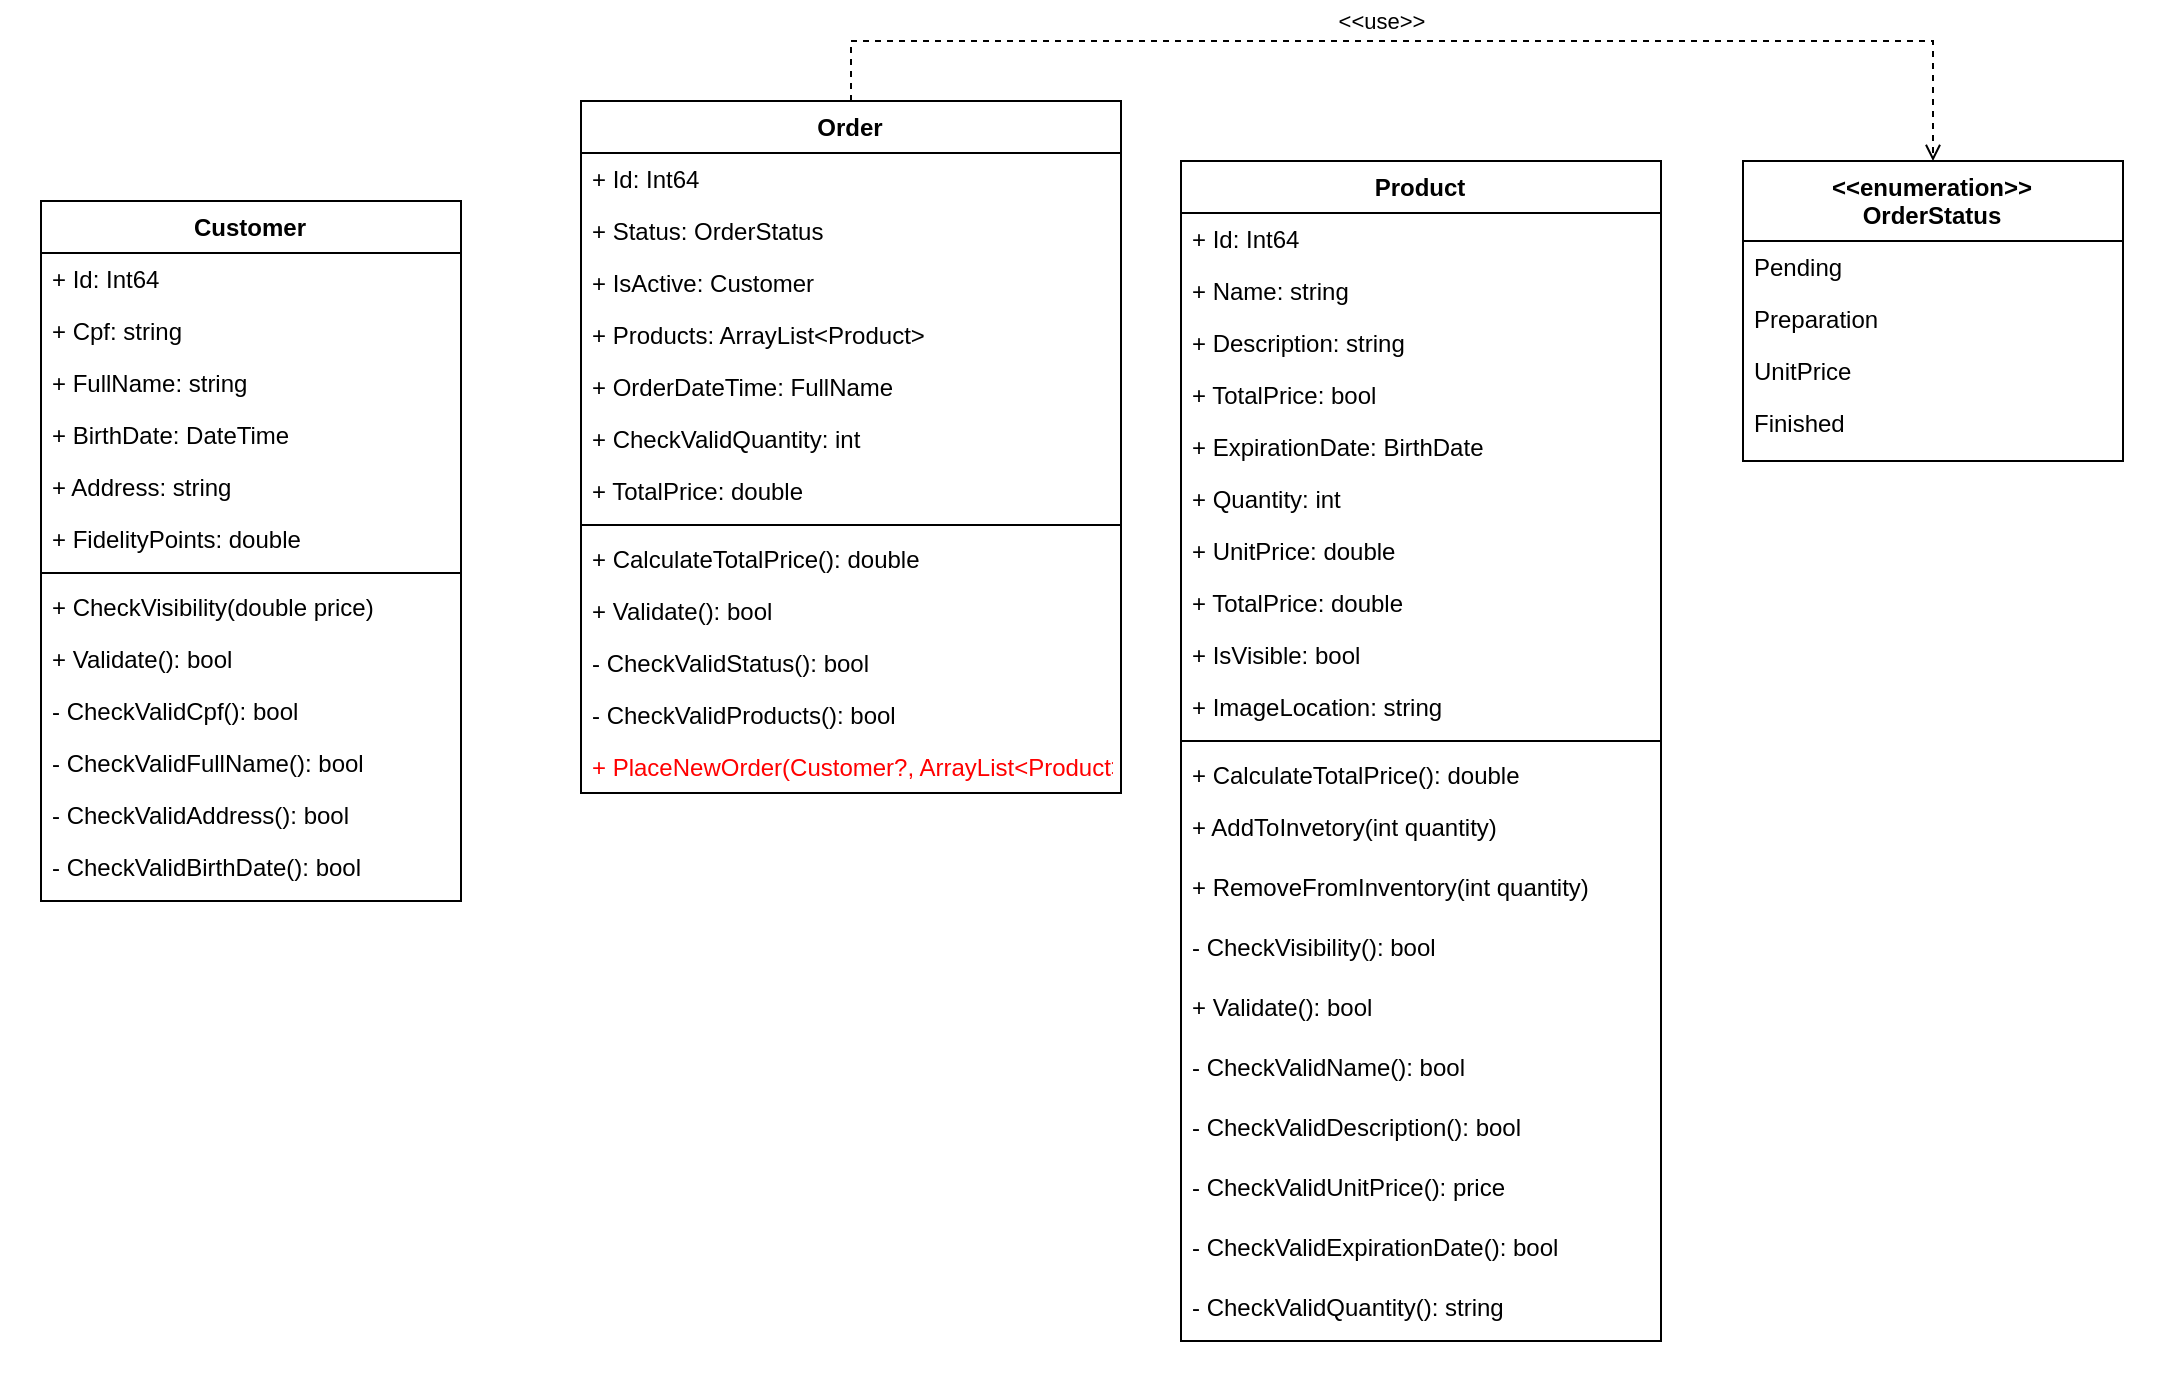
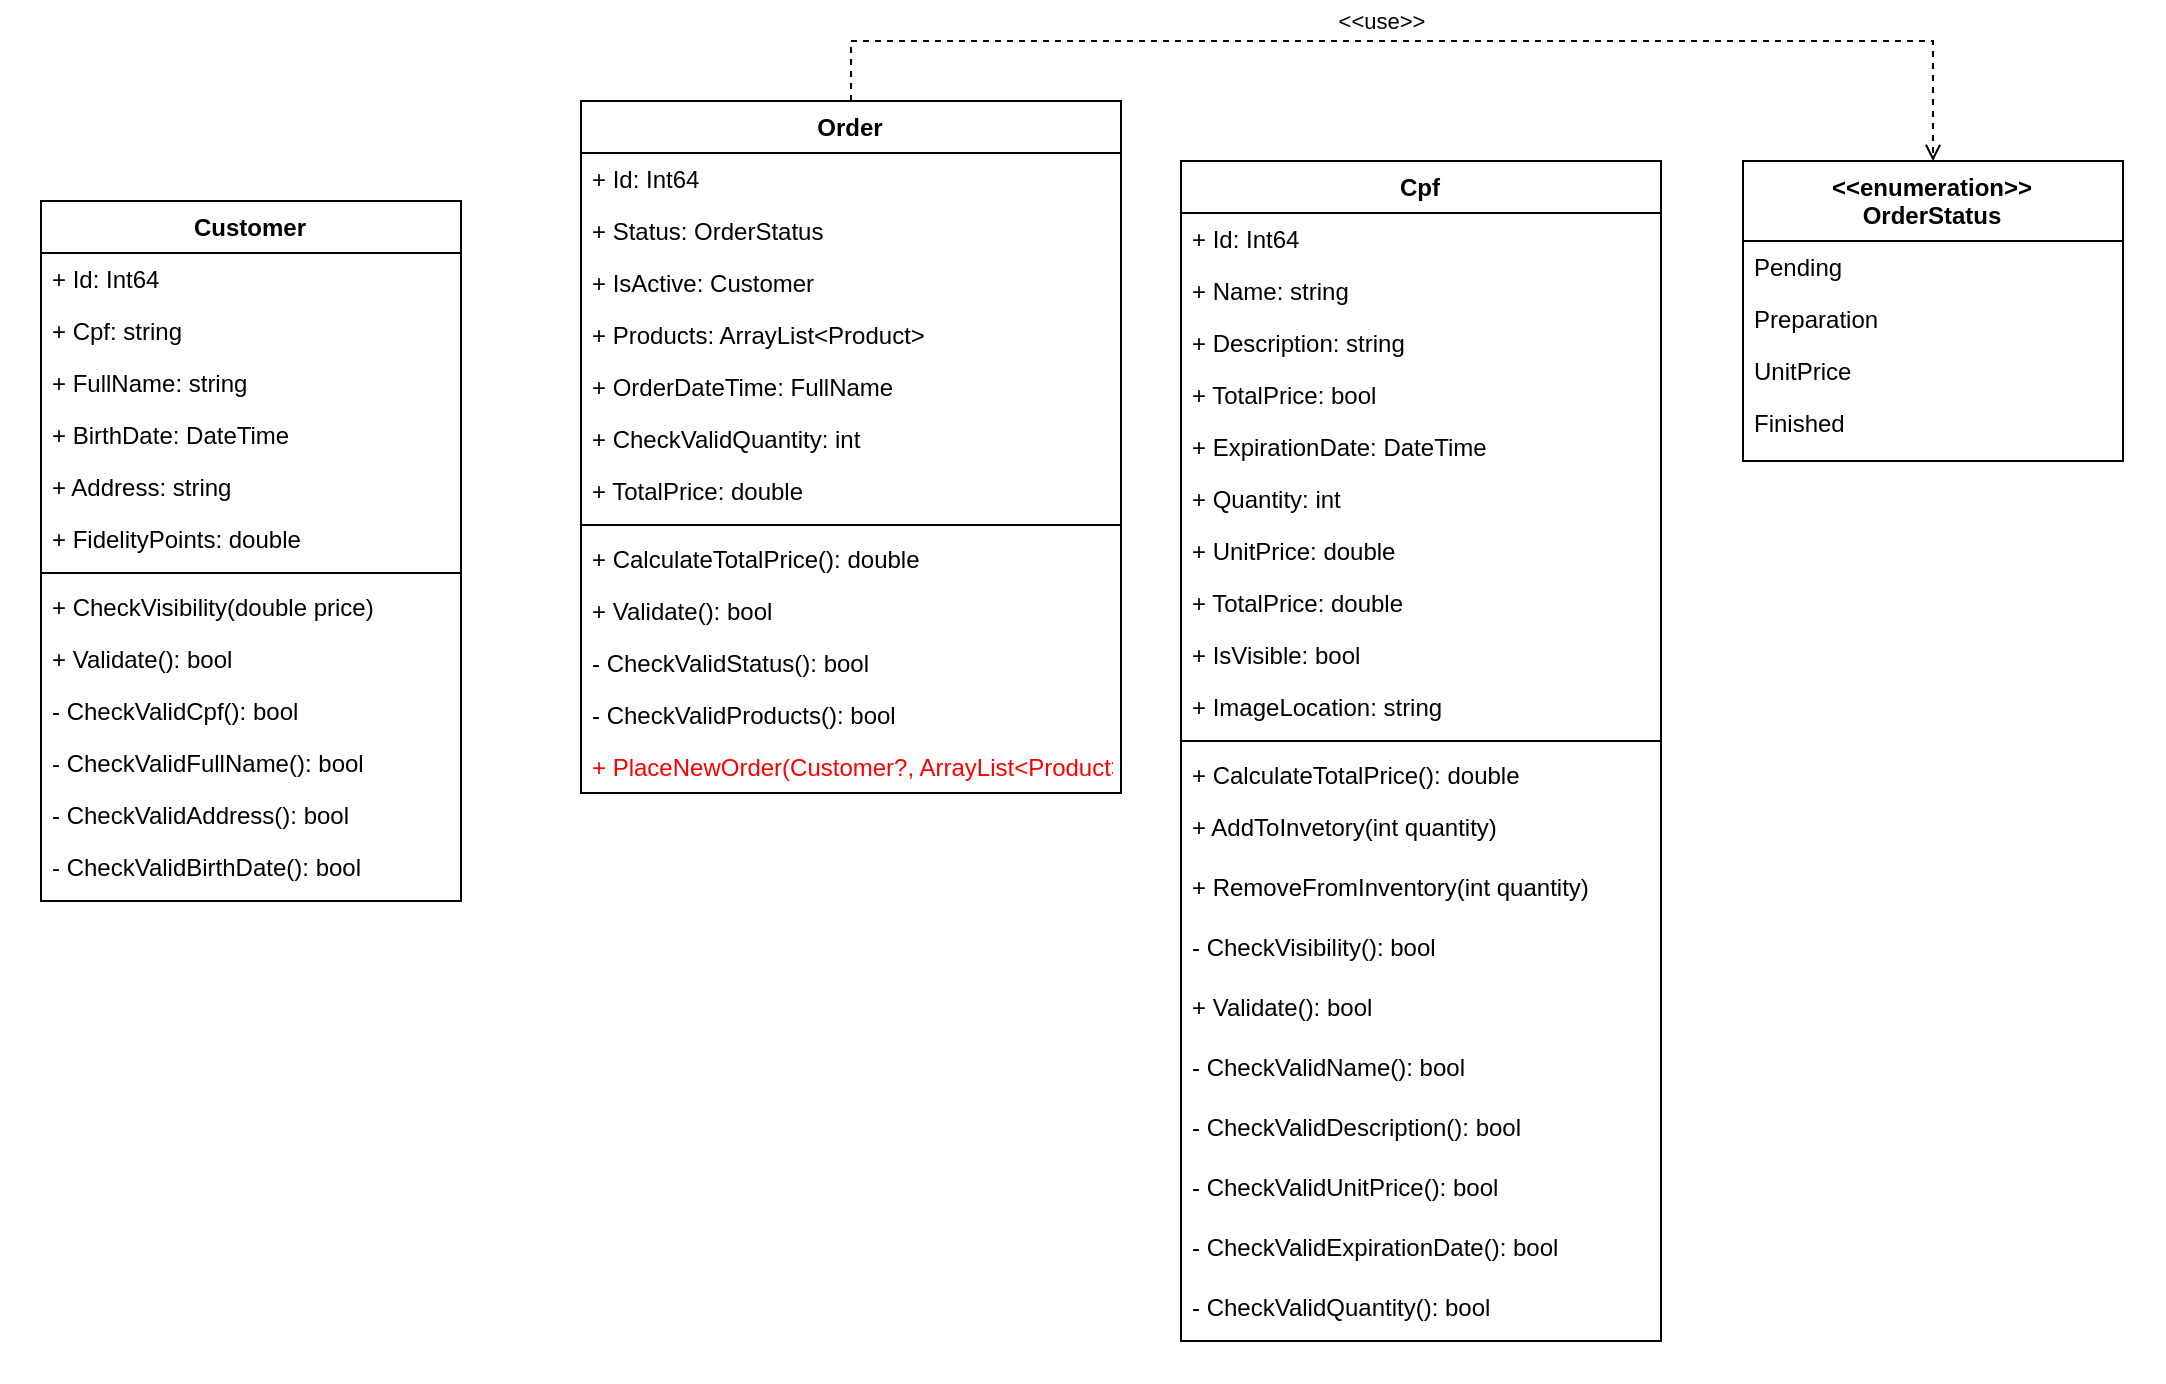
node "Product": label "Product" -> "Cpf"
node "+ ExpirationDate: BirthDate": label "+ ExpirationDate: BirthDate" -> "+ ExpirationDate: DateTime"
node "- CheckValidUnitPrice(): price": label "- CheckValidUnitPrice(): price" -> "- CheckValidUnitPrice(): bool"
node "- CheckValidQuantity(): string": label "- CheckValidQuantity(): string" -> "- CheckValidQuantity(): bool"
